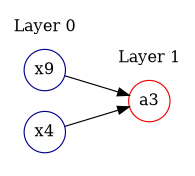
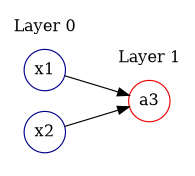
node "x9": label "x9" -> "x1"
node "x4": label "x4" -> "x2"
